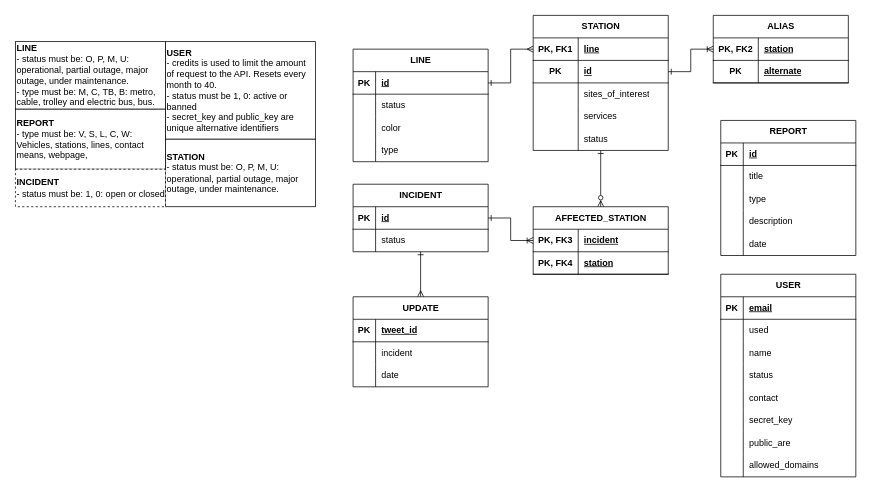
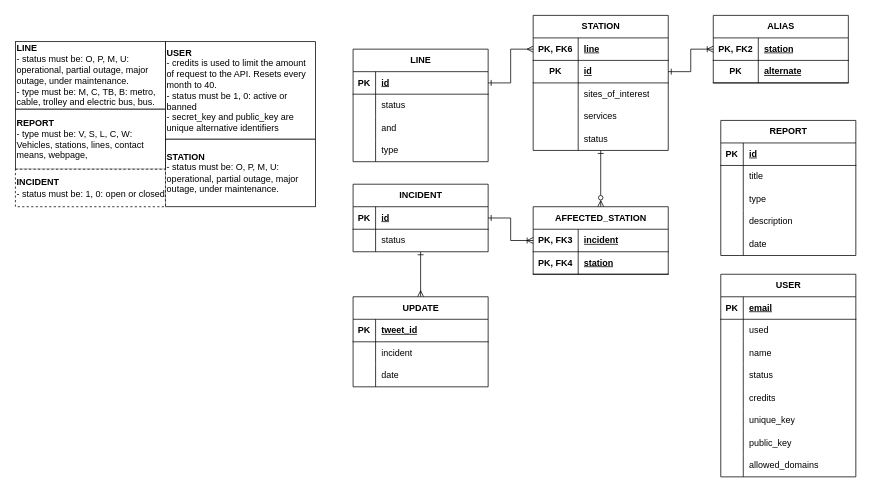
node "PK, FK1": label "PK, FK1" -> "PK, FK6"
node "color": label "color" -> "and"
node "contact": label "contact" -> "credits"
node "secret_key": label "secret_key" -> "unique_key"
node "public_are": label "public_are" -> "public_key"
